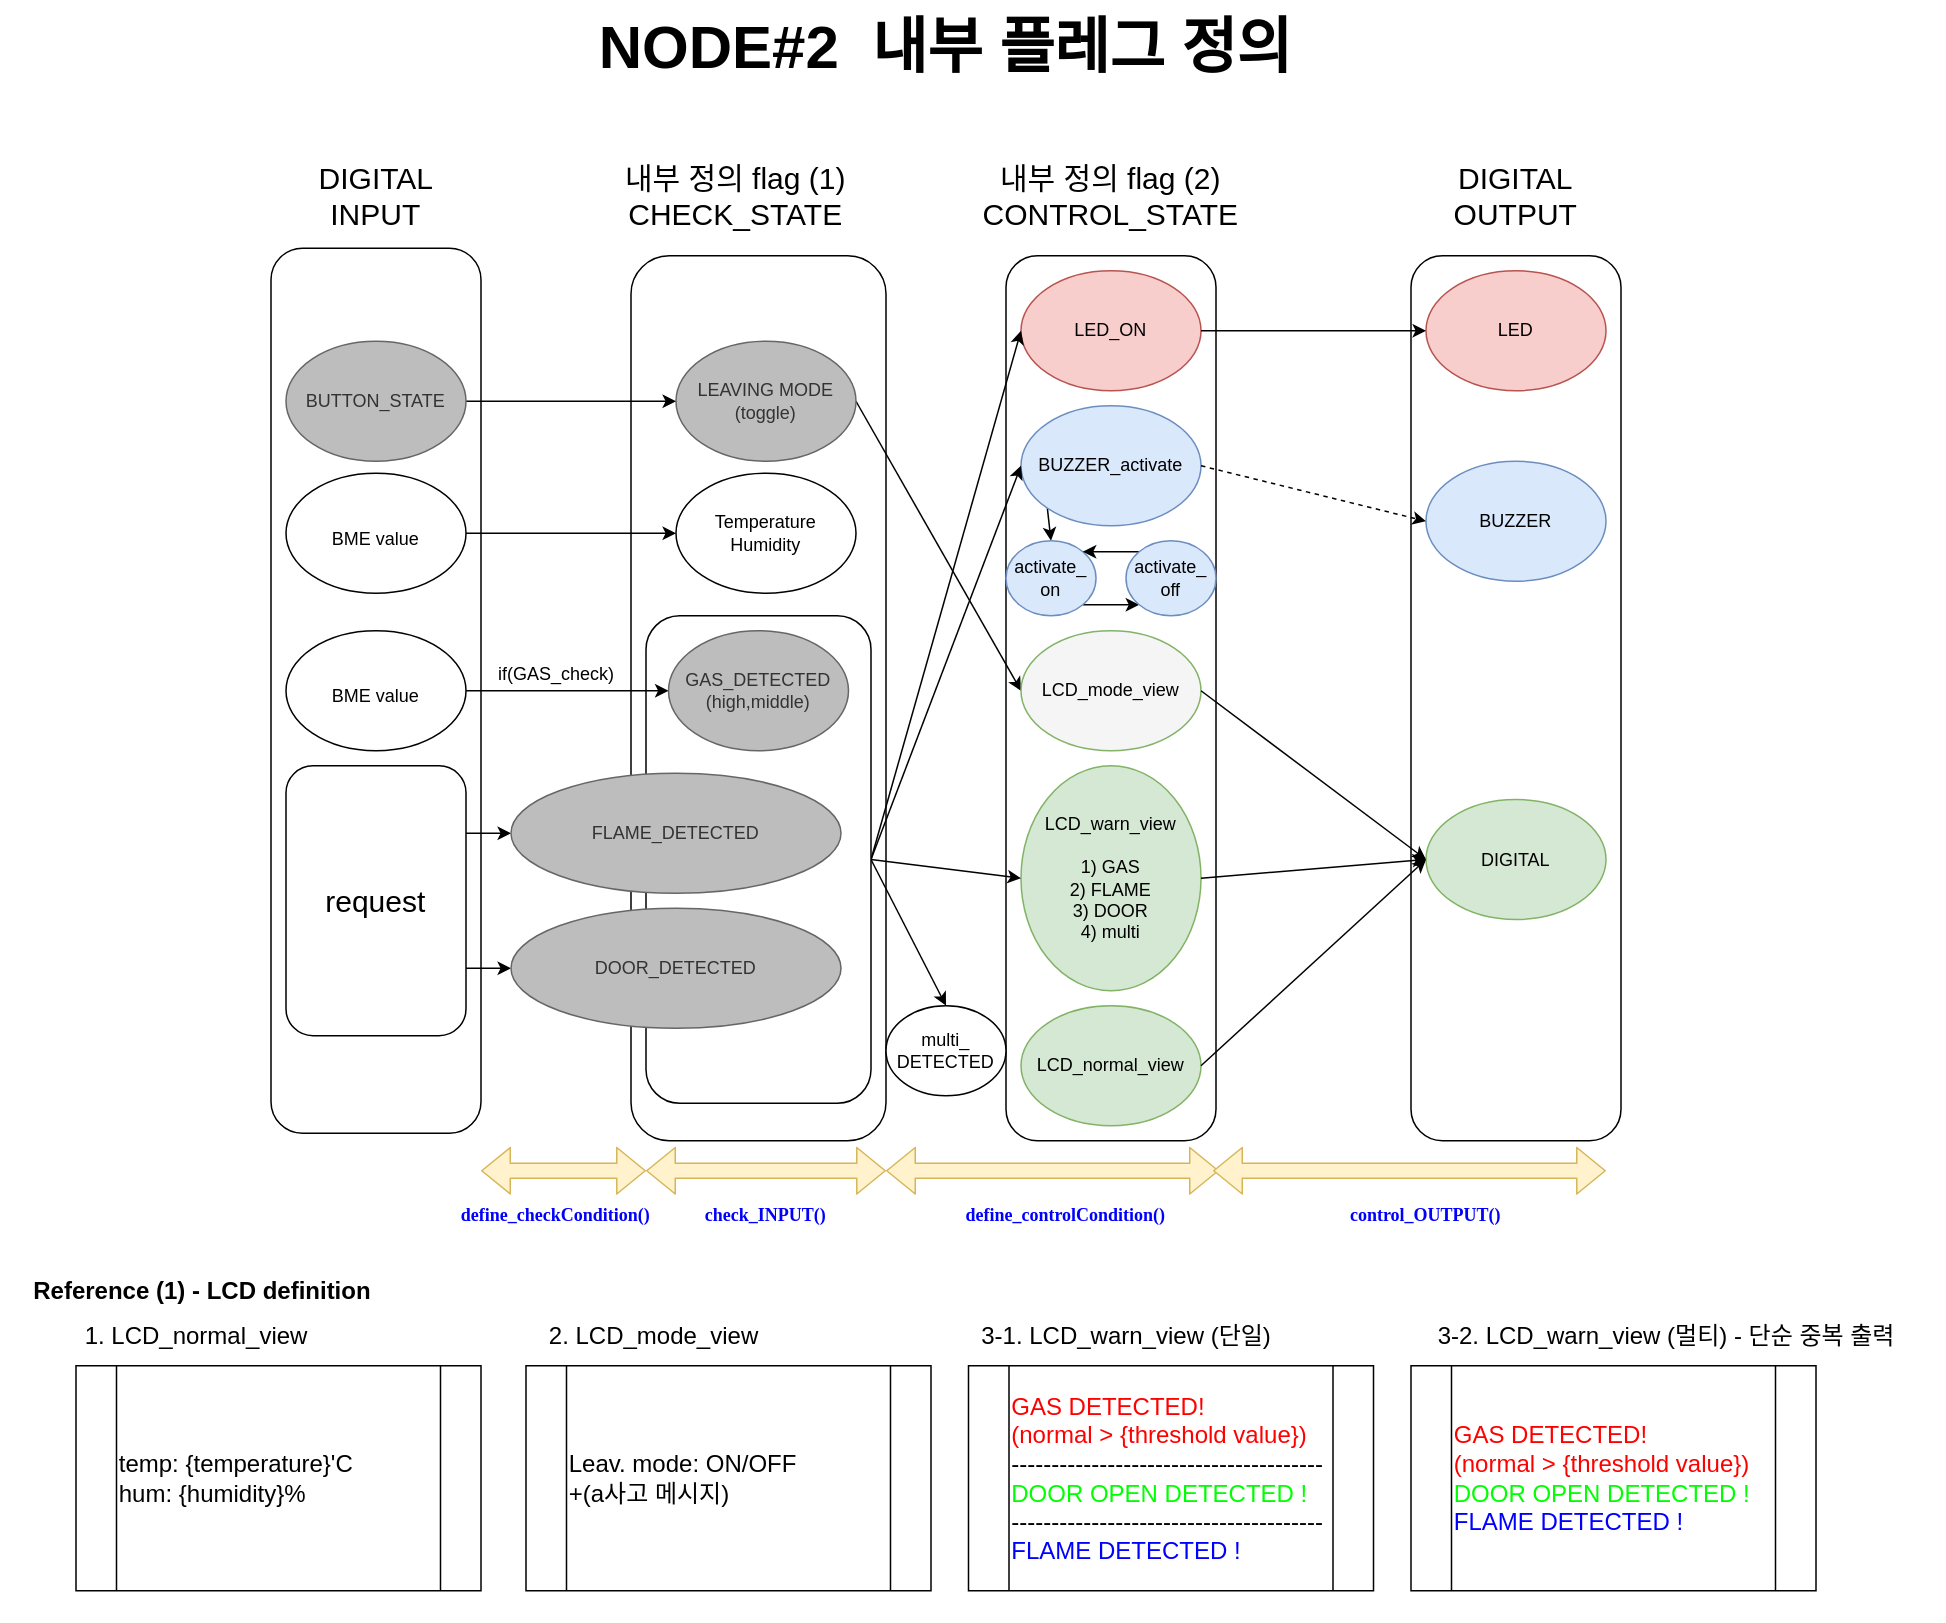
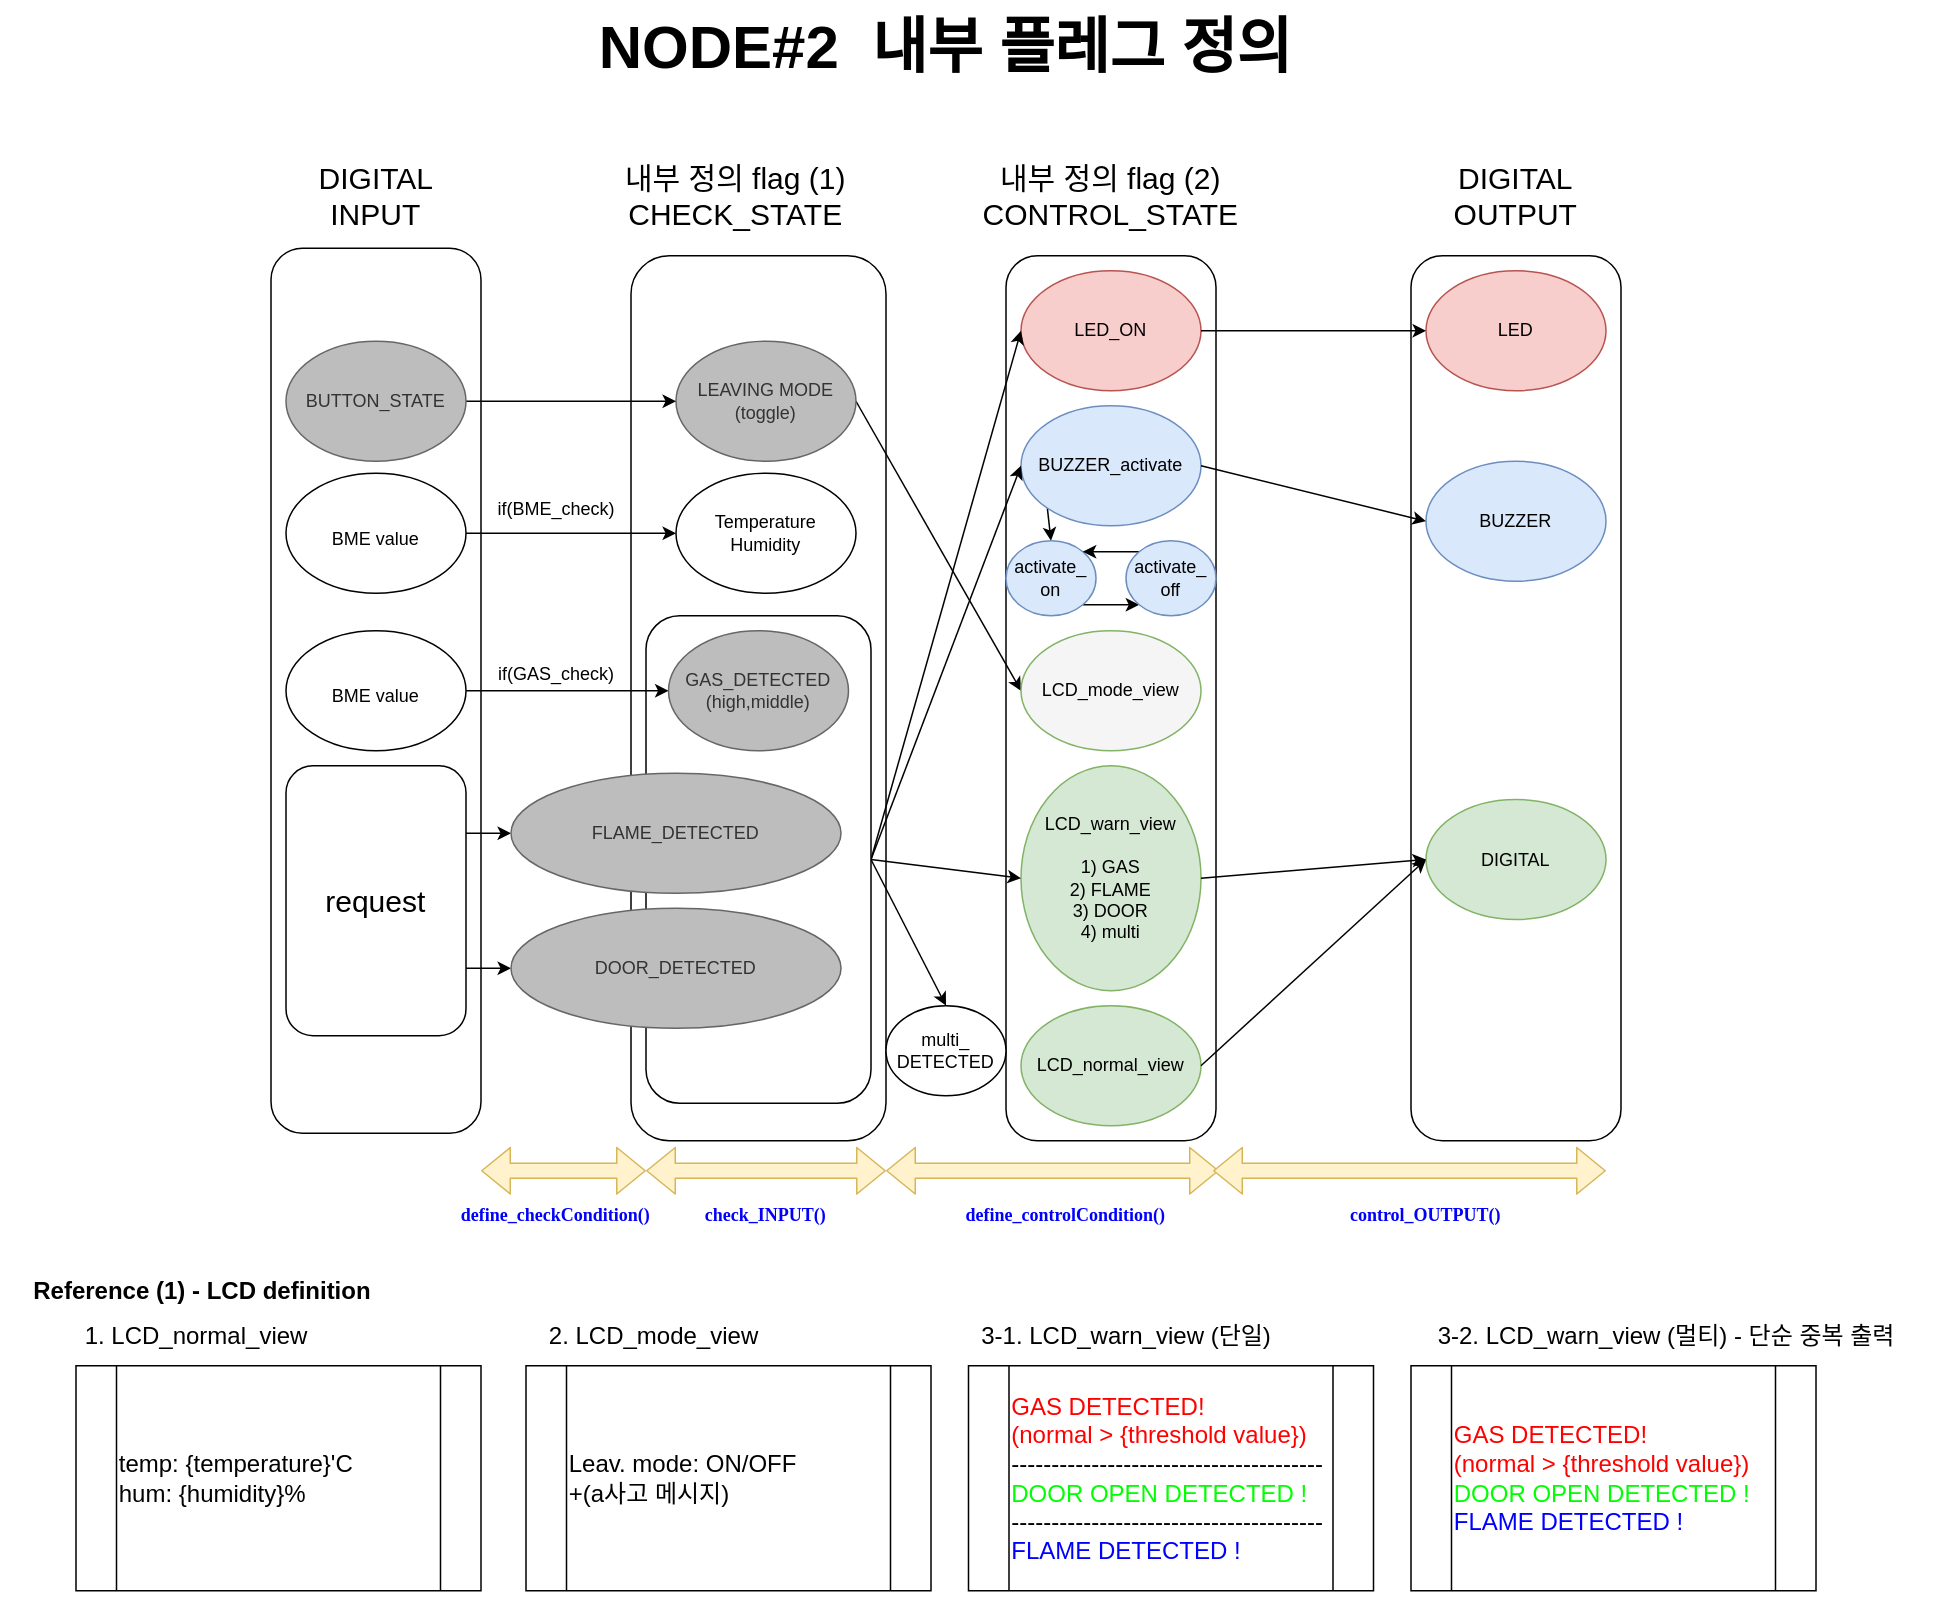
edge "BUZZER_activate" -> "BUZZER": style dashed -> solid
node "if(BME_check)": added
edge "LCD_mode_view" -> "DIGITAL": removed
